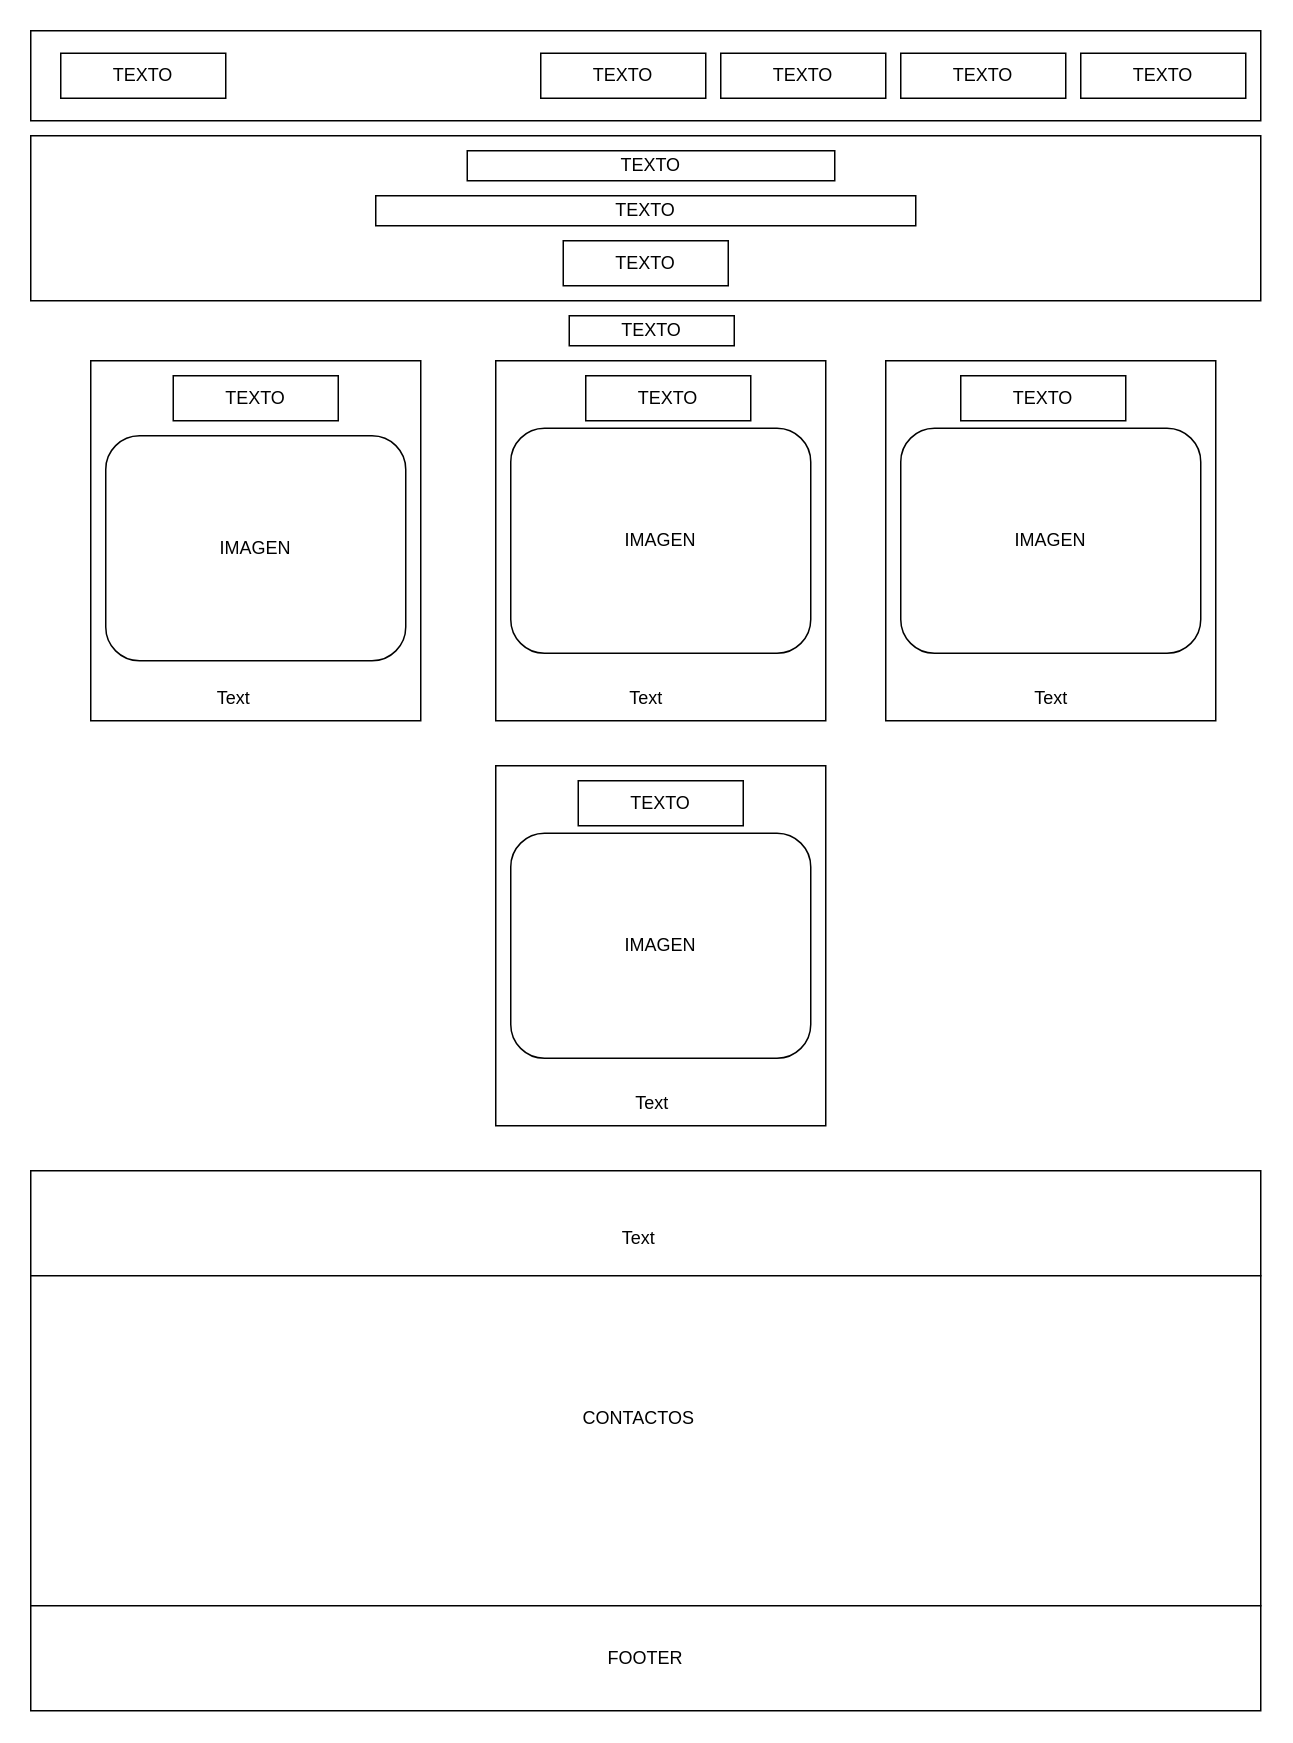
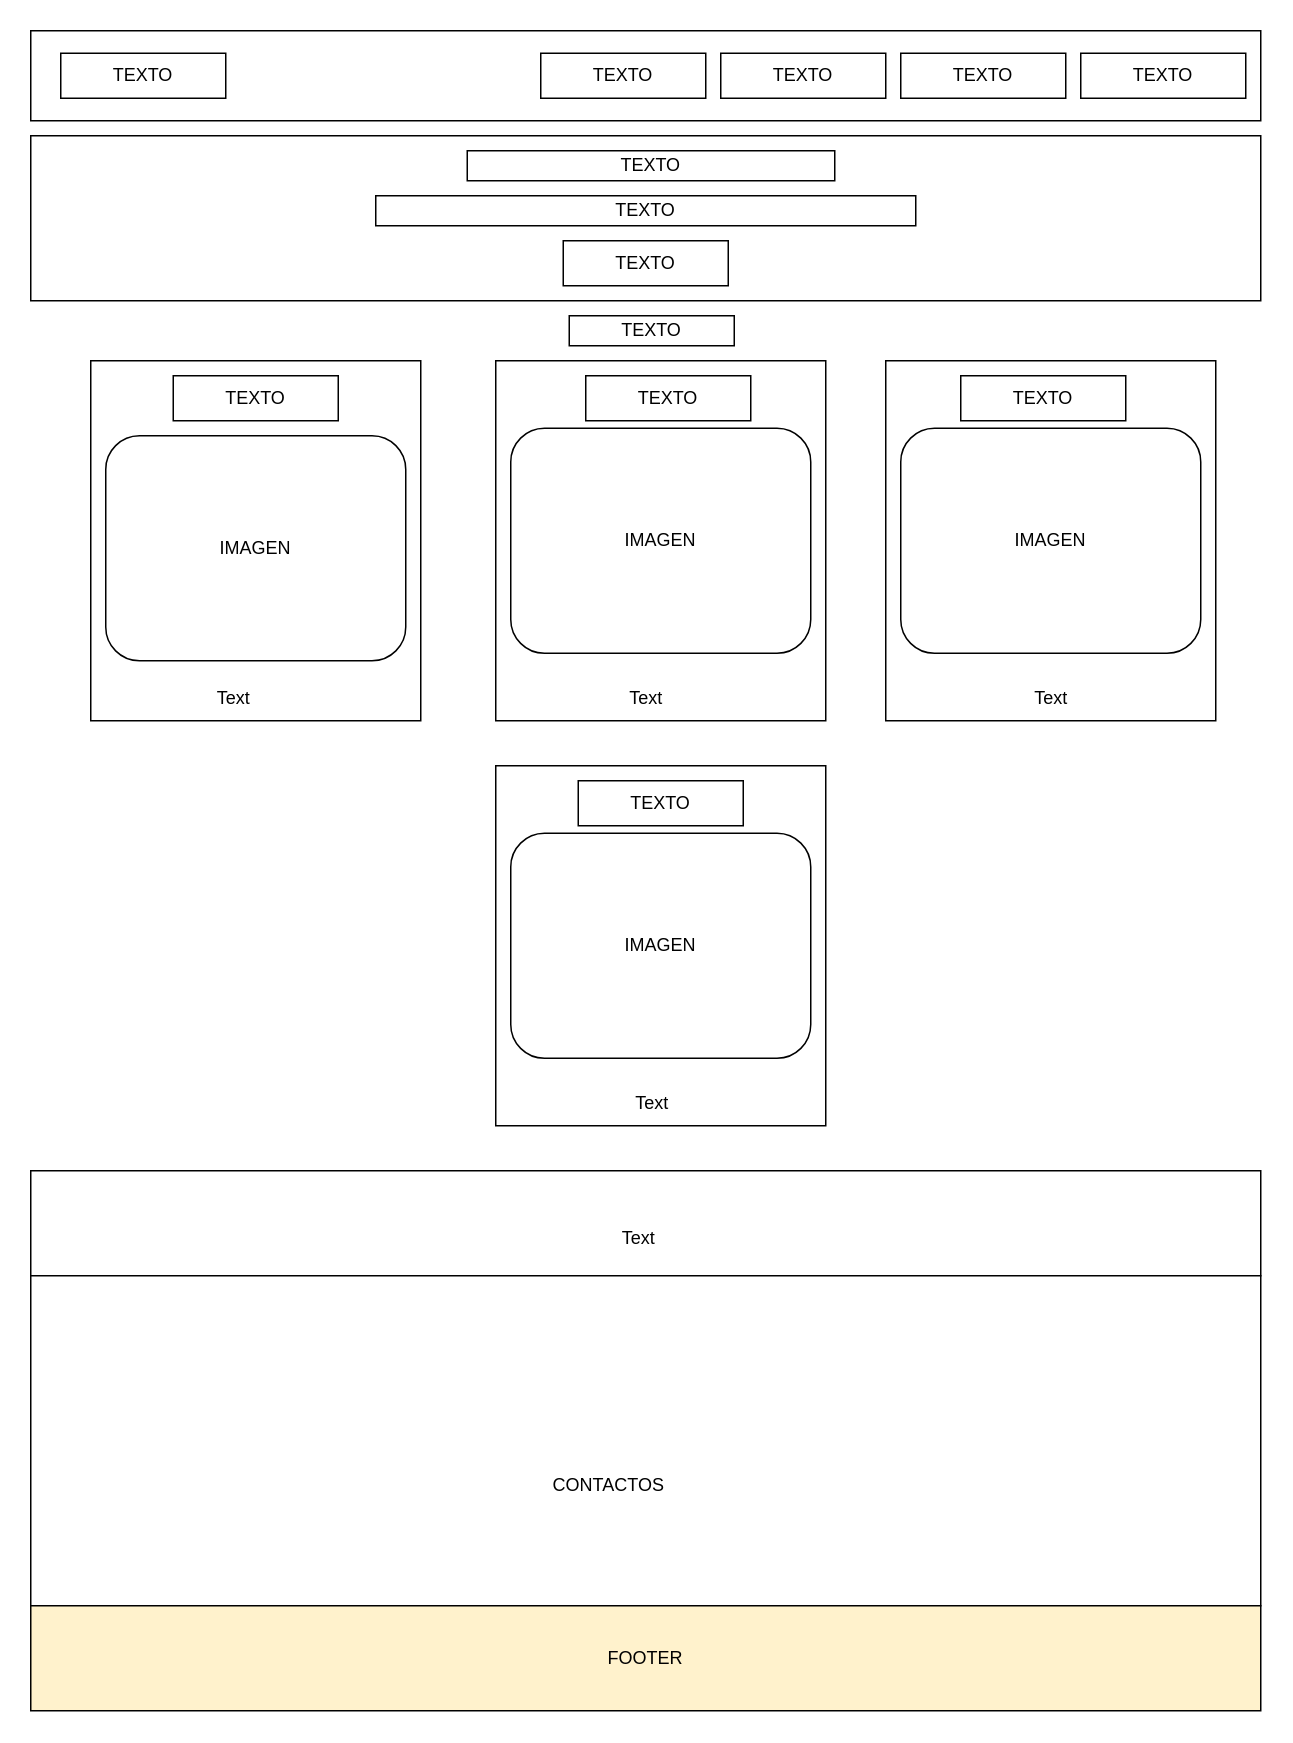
node "CONTACTOS": moved (638, 1418) -> (608, 1486)
node "FOOTER": fillcolor #ffffff -> #fff2cc
